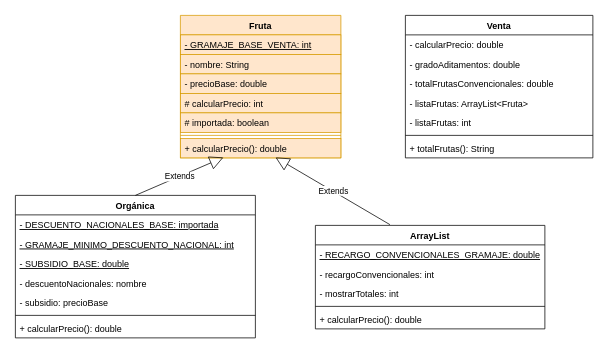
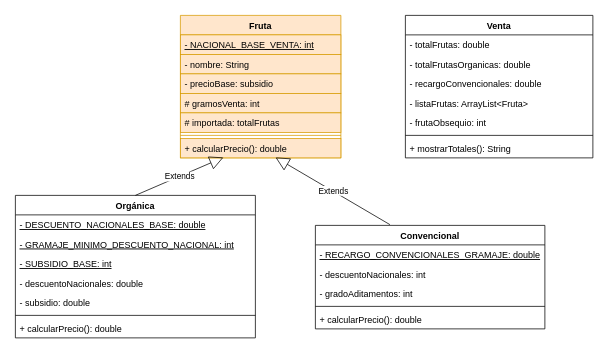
node "- GRAMAJE_BASE_VENTA: int": label "- GRAMAJE_BASE_VENTA: int" -> "- NACIONAL_BASE_VENTA: int"
node "- calcularPrecio: double": label "- calcularPrecio: double" -> "- totalFrutas: double"
node "- gradoAditamentos: double": label "- gradoAditamentos: double" -> "- totalFrutasOrganicas: double"
node "- precioBase: double": label "- precioBase: double" -> "- precioBase: subsidio"
node "- totalFrutasConvencionales: double": label "- totalFrutasConvencionales: double" -> "- recargoConvencionales: double"
node "# calcularPrecio: int": label "# calcularPrecio: int" -> "# gramosVenta: int"
node "# importada: boolean": label "# importada: boolean" -> "# importada: totalFrutas"
node "- listaFrutas: int": label "- listaFrutas: int" -> "- frutaObsequio: int"
node "+ totalFrutas(): String": label "+ totalFrutas(): String" -> "+ mostrarTotales(): String"
node "- DESCUENTO_NACIONALES_BASE: importada": label "- DESCUENTO_NACIONALES_BASE: importada" -> "- DESCUENTO_NACIONALES_BASE: double"
node "ArrayList": label "ArrayList" -> "Convencional"
node "- SUBSIDIO_BASE: double": label "- SUBSIDIO_BASE: double" -> "- SUBSIDIO_BASE: int"
node "- recargoConvencionales: int": label "- recargoConvencionales: int" -> "- descuentoNacionales: int"
node "- descuentoNacionales: nombre": label "- descuentoNacionales: nombre" -> "- descuentoNacionales: double"
node "- mostrarTotales: int": label "- mostrarTotales: int" -> "- gradoAditamentos: int"
node "- subsidio: precioBase": label "- subsidio: precioBase" -> "- subsidio: double"
